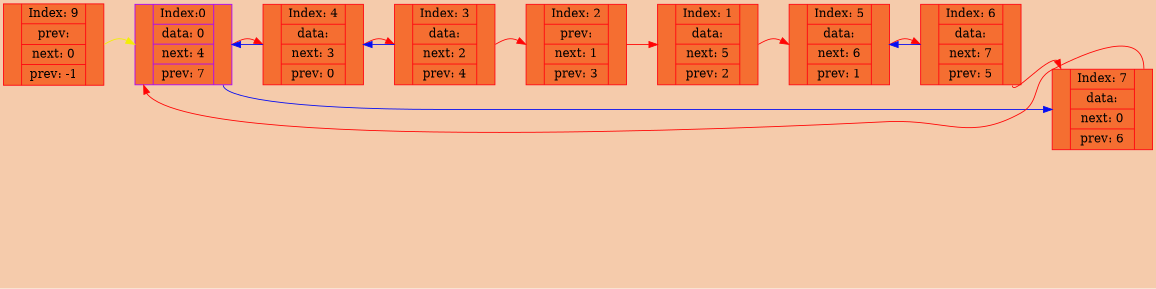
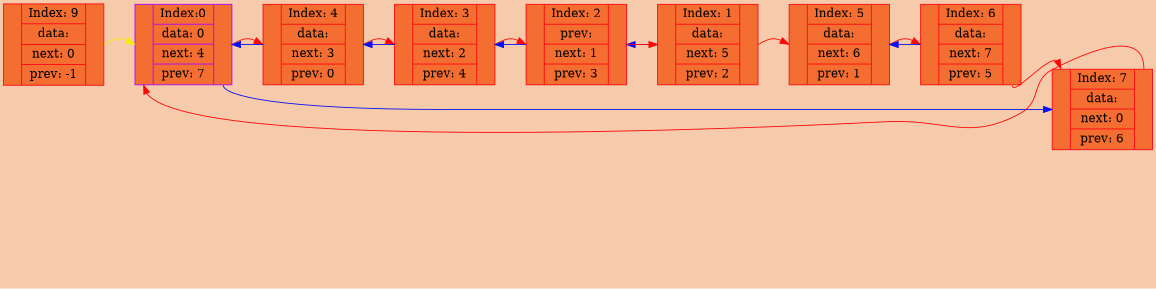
node "Index: 9": text "prev:" -> "data:"
edge "Index: 2" -> "Index: 3": added
edge "Index: 1" -> "Index: 2": added
